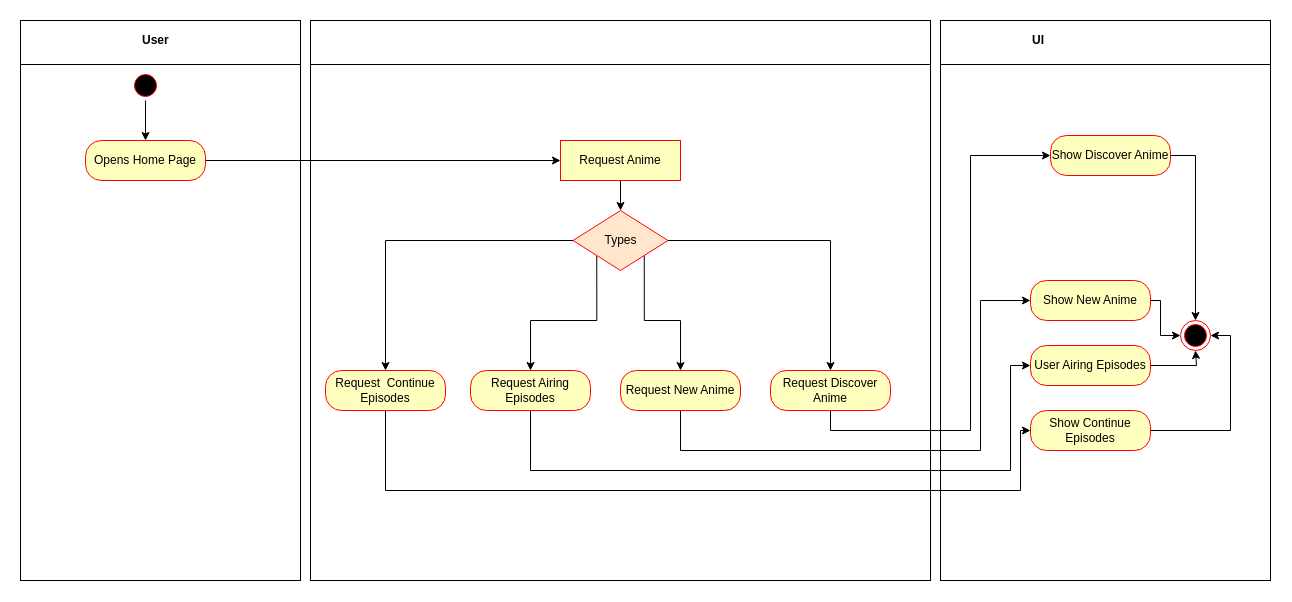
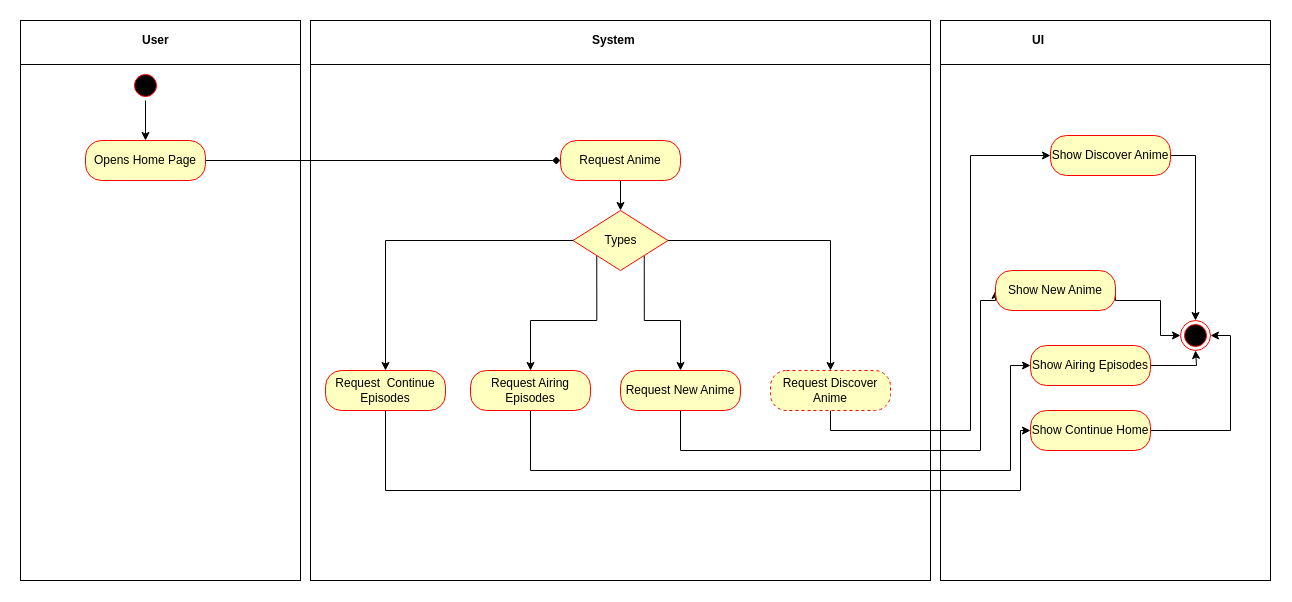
node "System": added
edge "Opens Home Page" -> "Request Anime": arrowhead classic -> diamond
node "Request Anime": shape rectangle -> rounded rectangle
node "Types": fillcolor #ffe6cc -> #ffffc0
node "Show New Anime": moved (1091, 301) -> (1056, 291)
node "User Airing Episodes": label "User Airing Episodes" -> "Show Airing Episodes"
node "Request Discover Anime": style solid -> dashed
node "Show Continue Episodes": label "Show Continue Episodes" -> "Show Continue Home"
